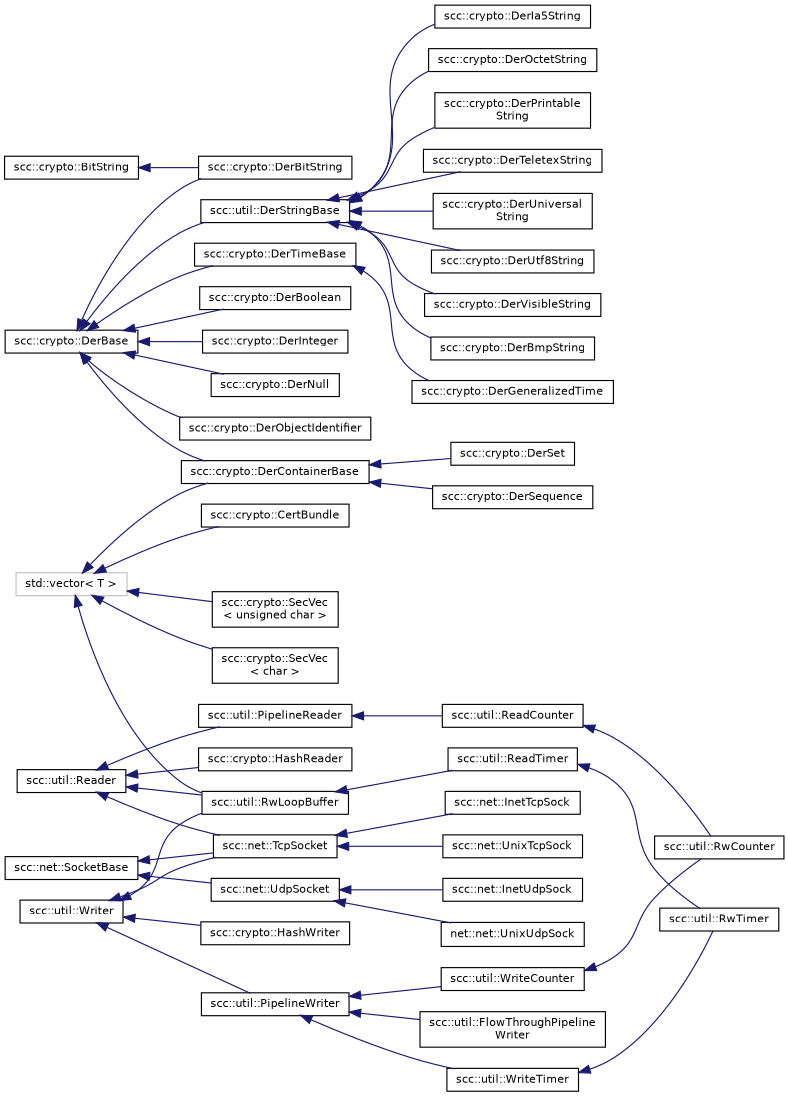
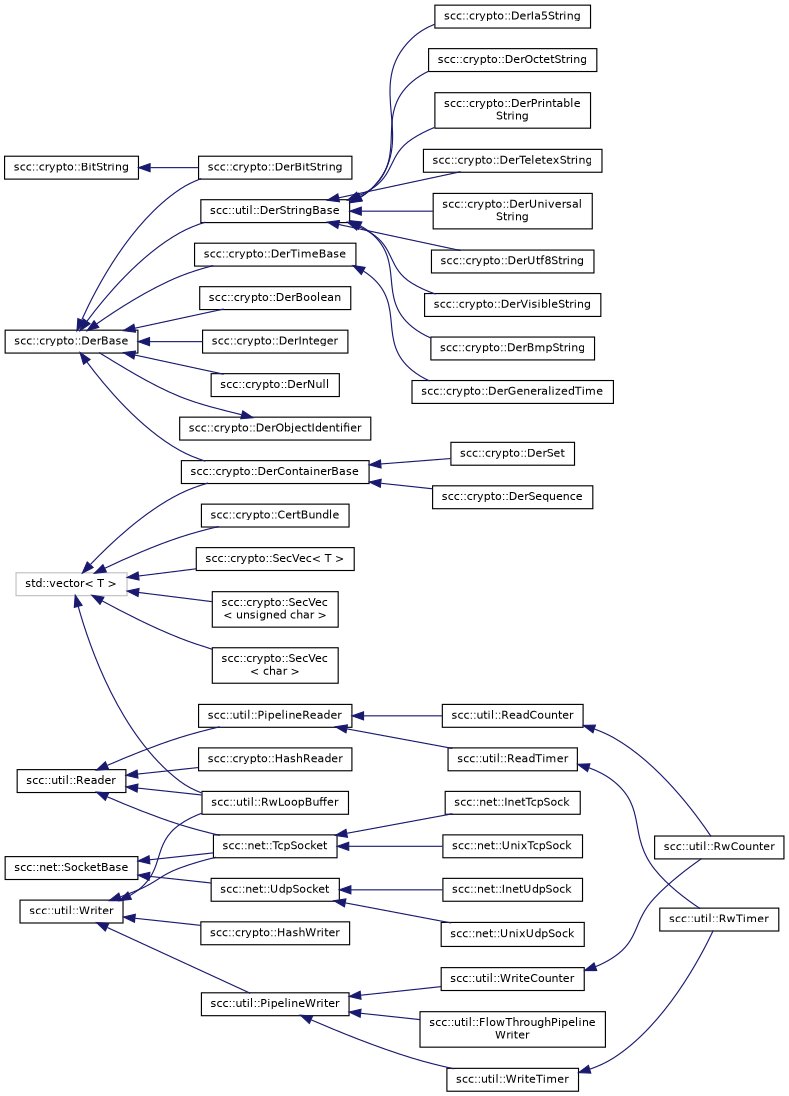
edge "scc::crypto::DerObjectIdentifier" -> "scc::crypto::DerBase": reversed
node "scc::crypto::SecVec< T >": added
edge "scc::util::ReadTimer" -> "scc::util::RwLoopBuffer": now "scc::util::ReadTimer" -> "scc::util::PipelineReader"
node "net::net::UnixUdpSock": label "net::net::UnixUdpSock" -> "scc::net::UnixUdpSock"
